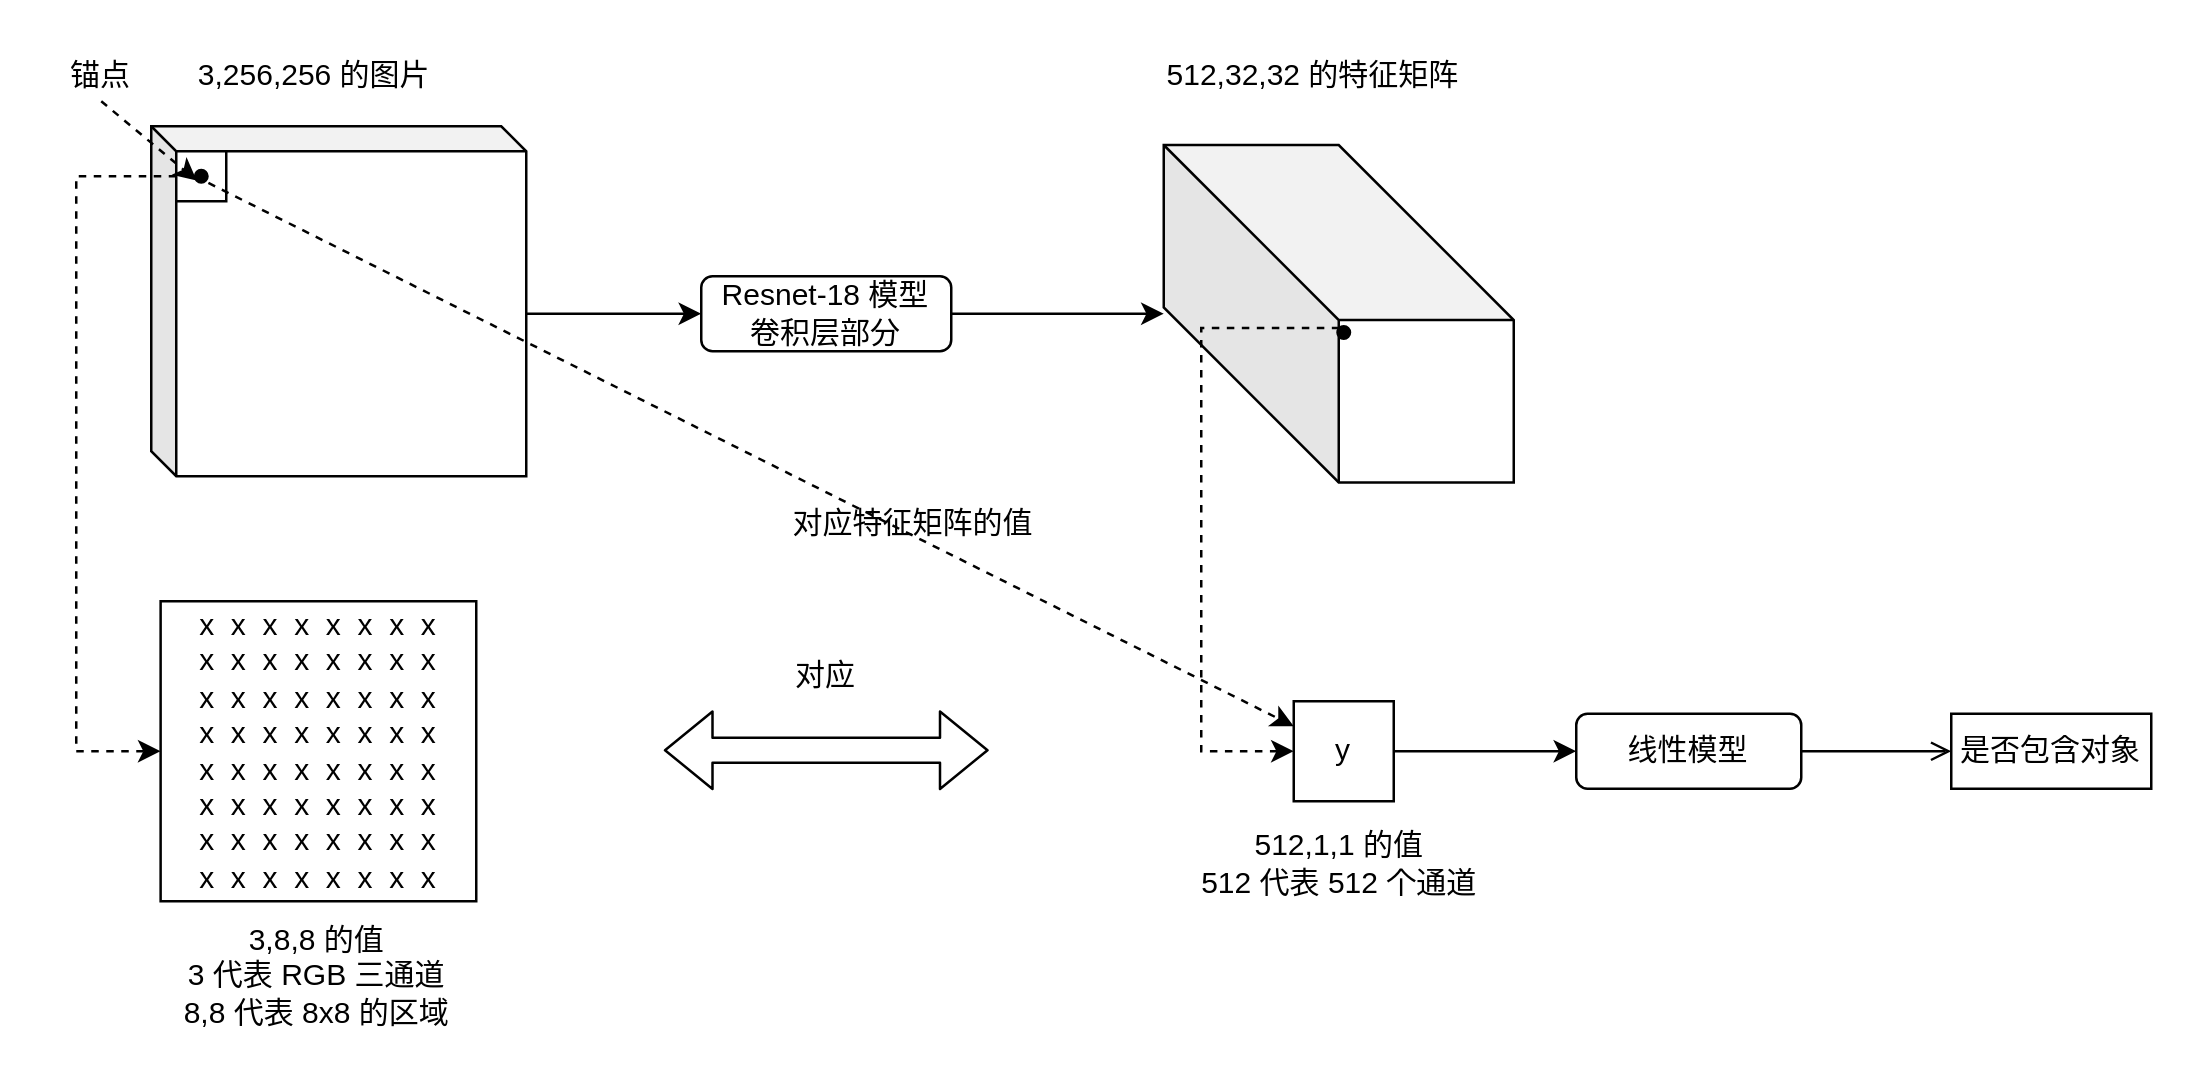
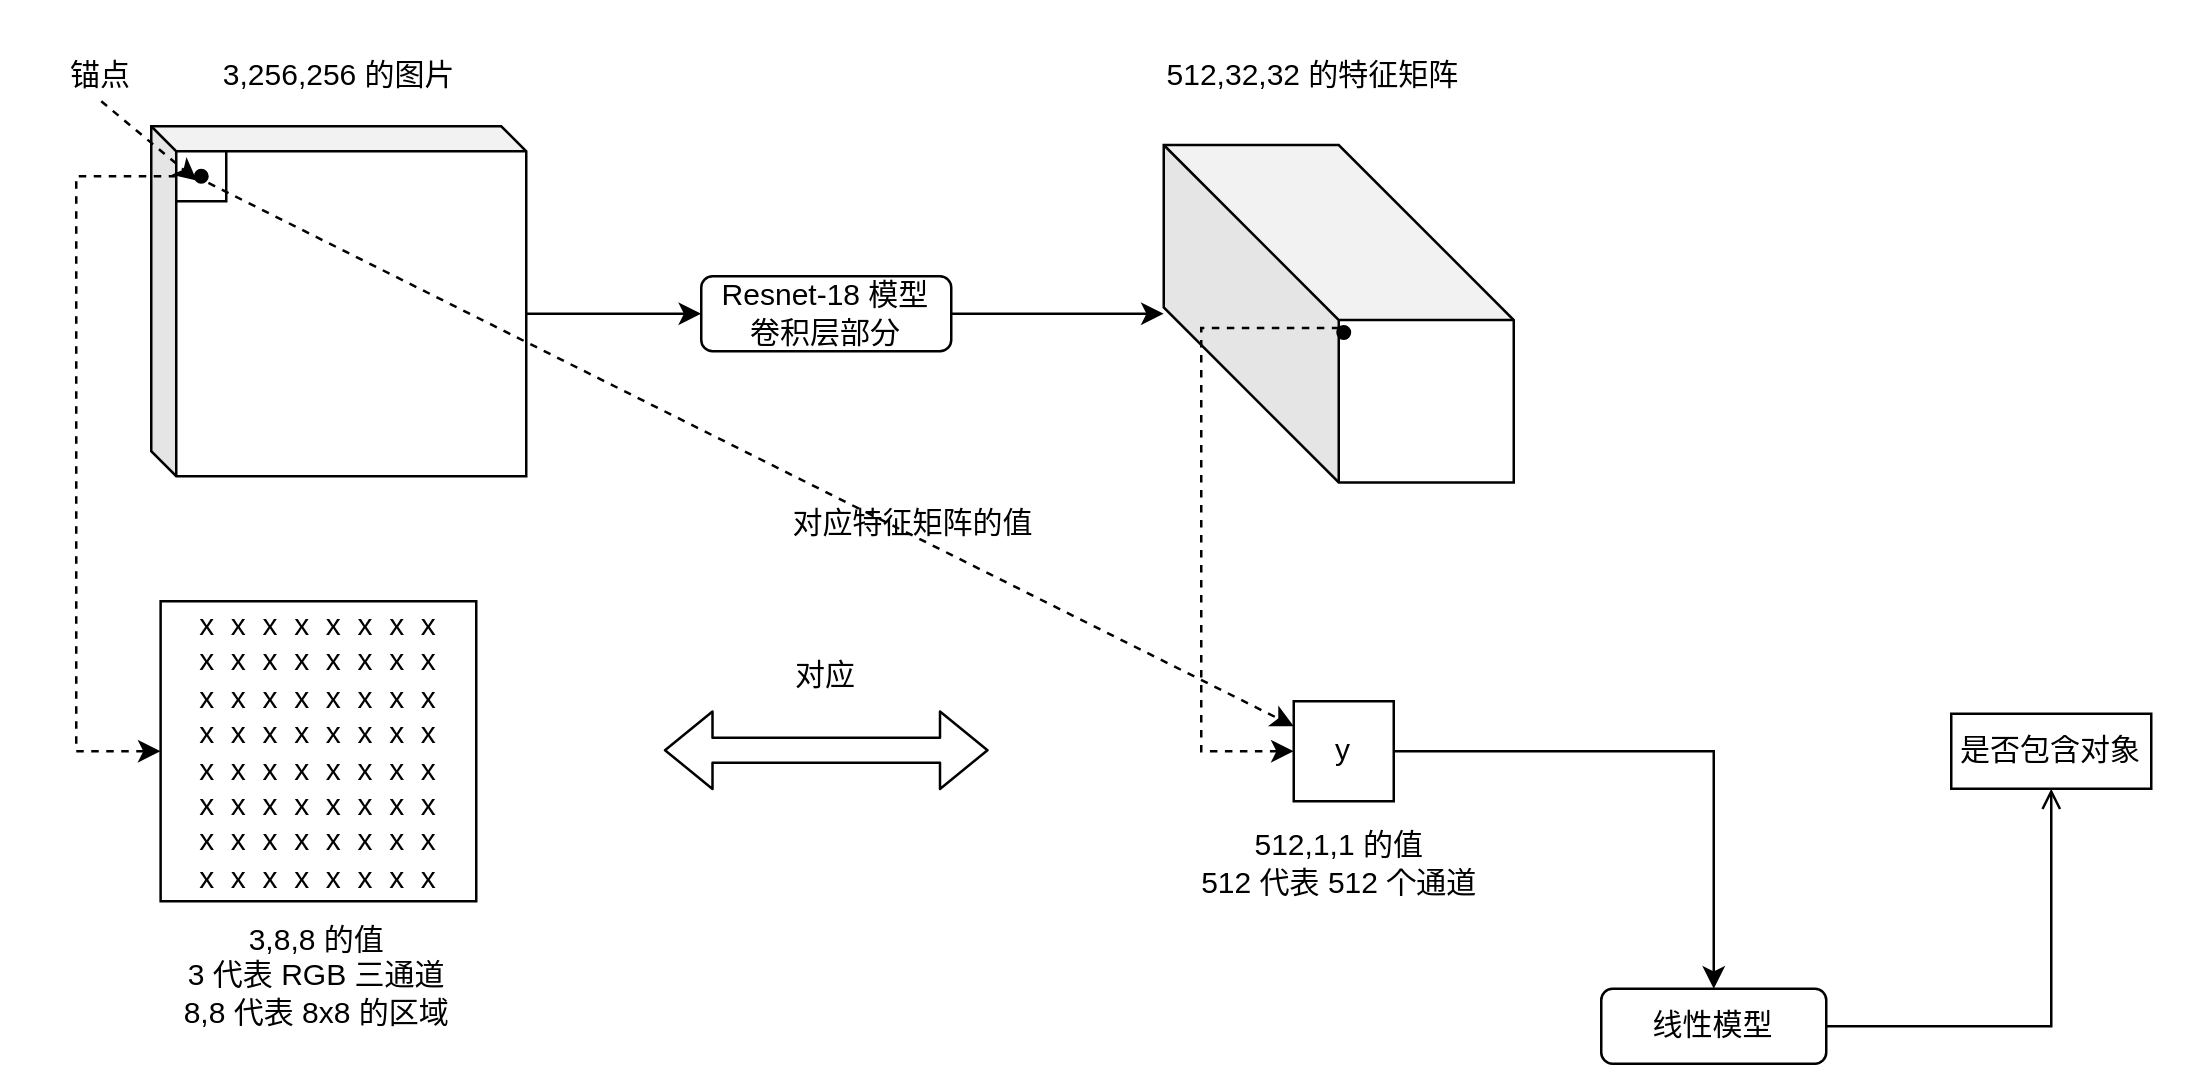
node "3,256,256 的图片": moved (314, 76) -> (339, 76)
node "线性模型": moved (1689, 751) -> (1714, 1026)
